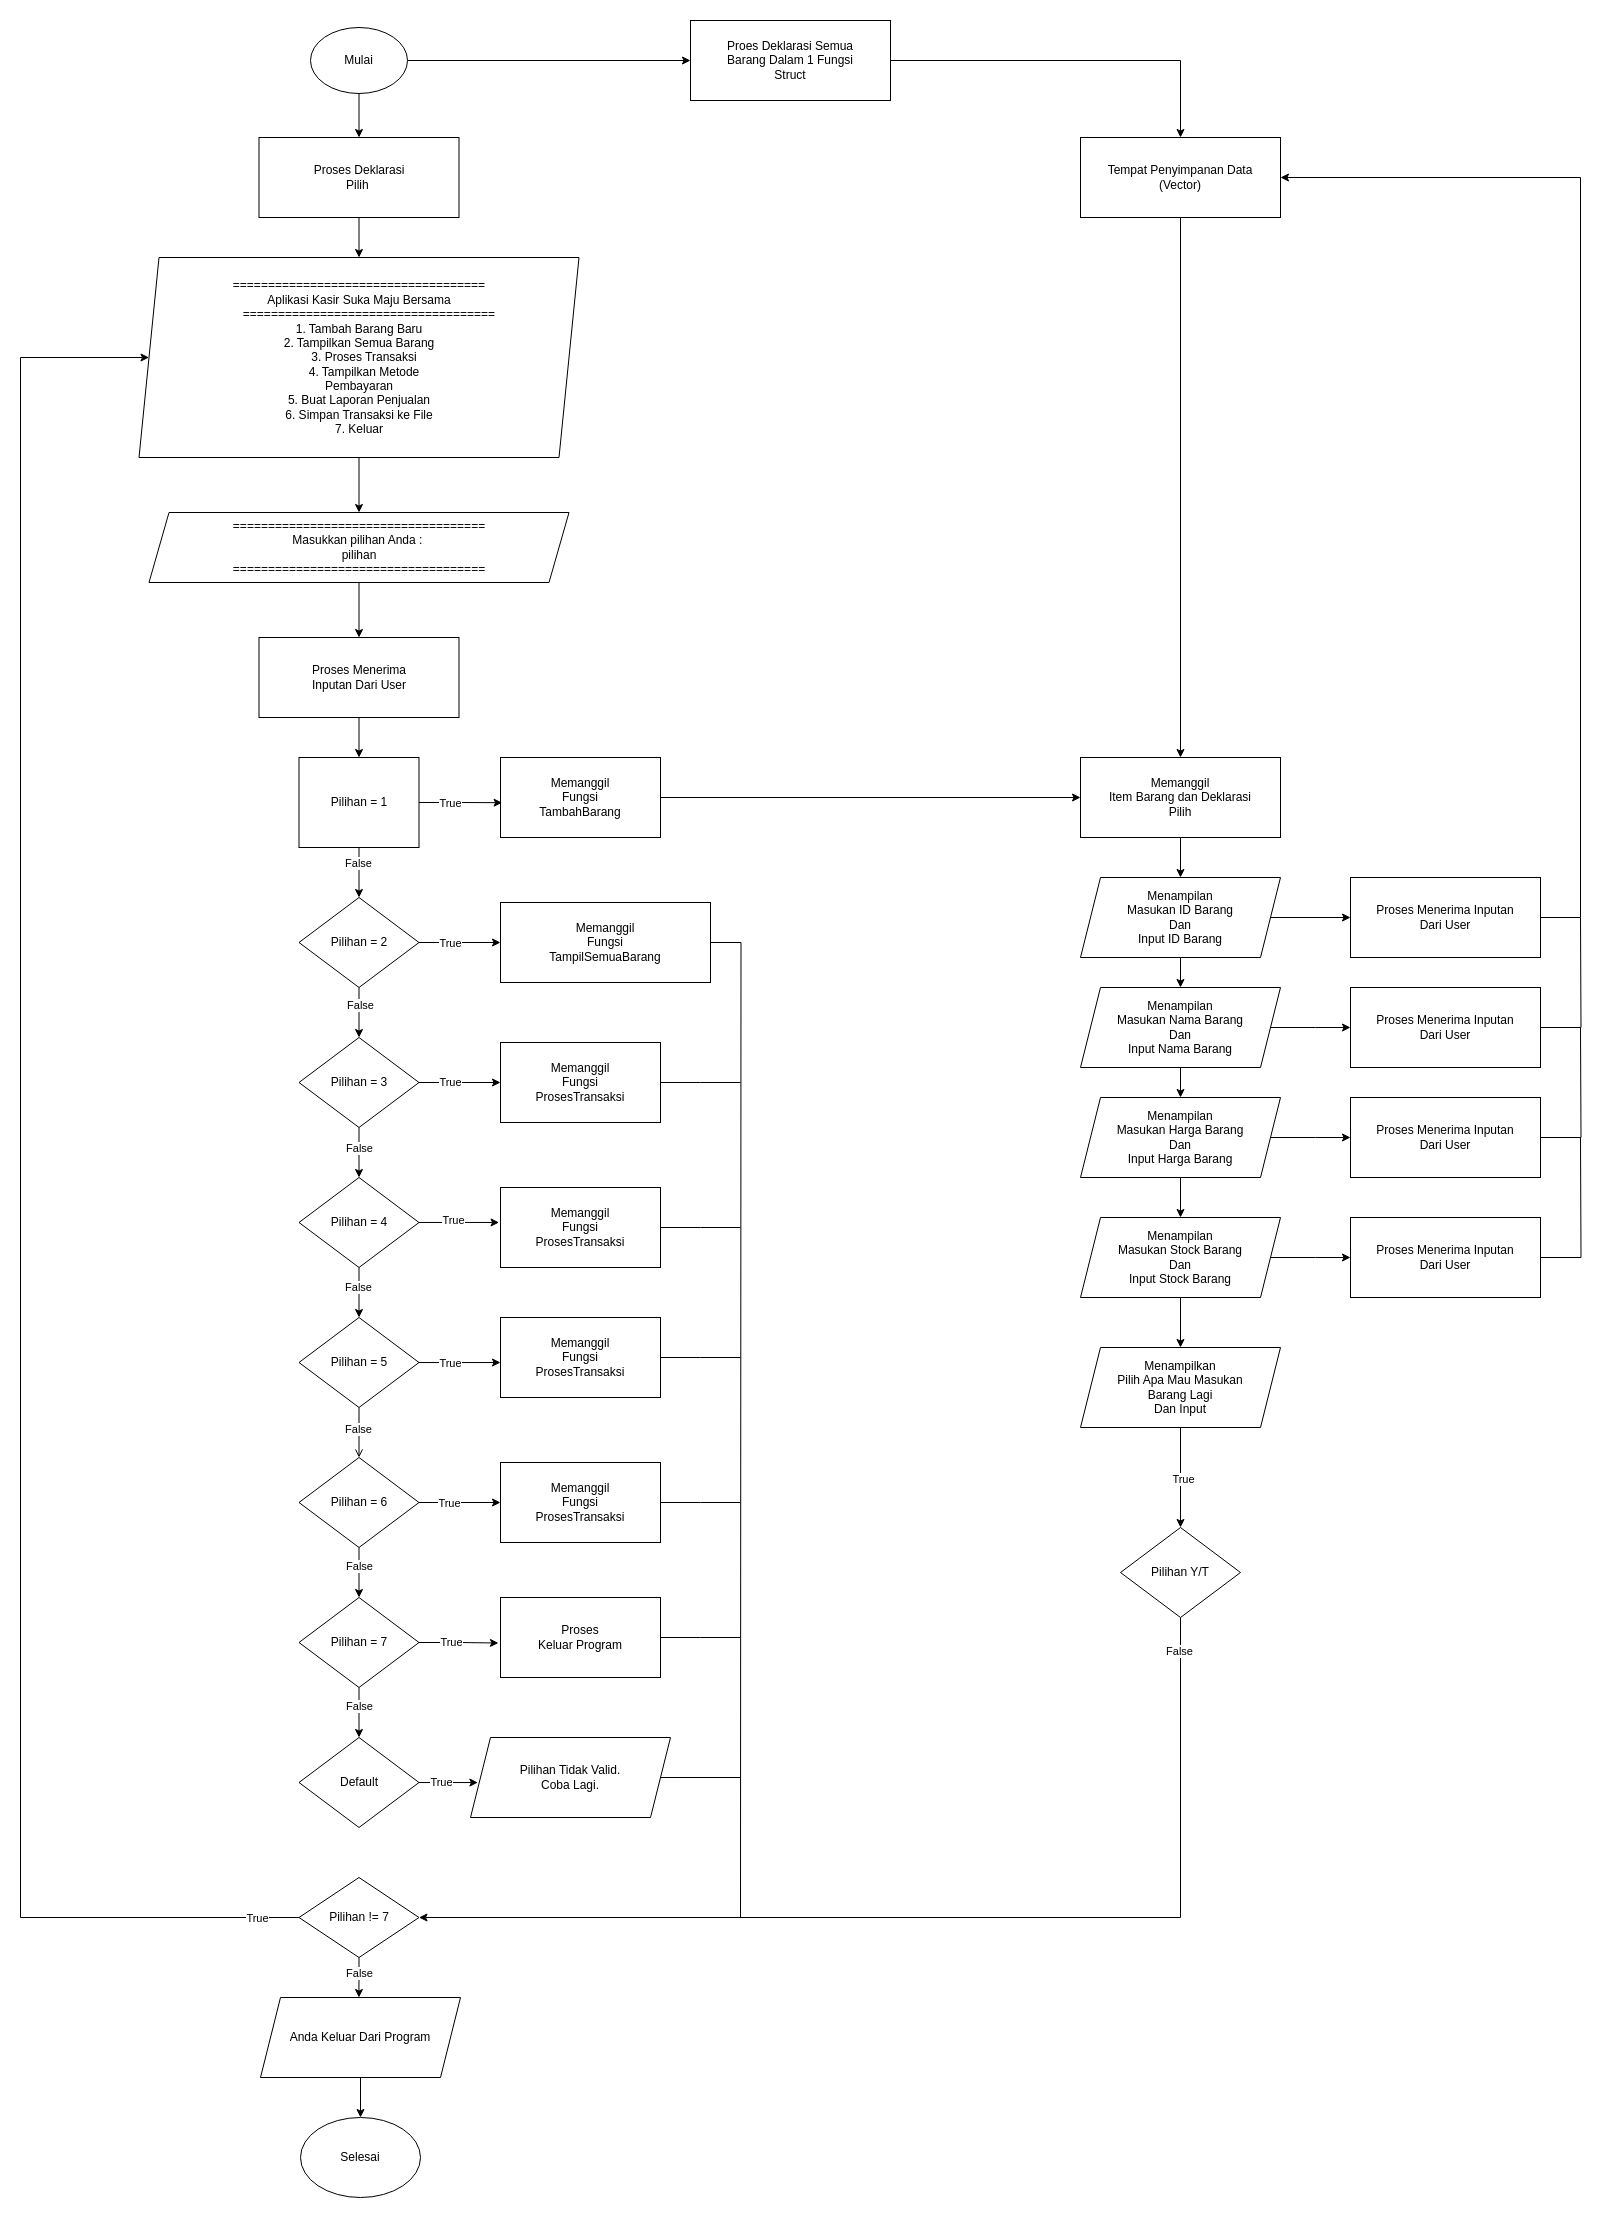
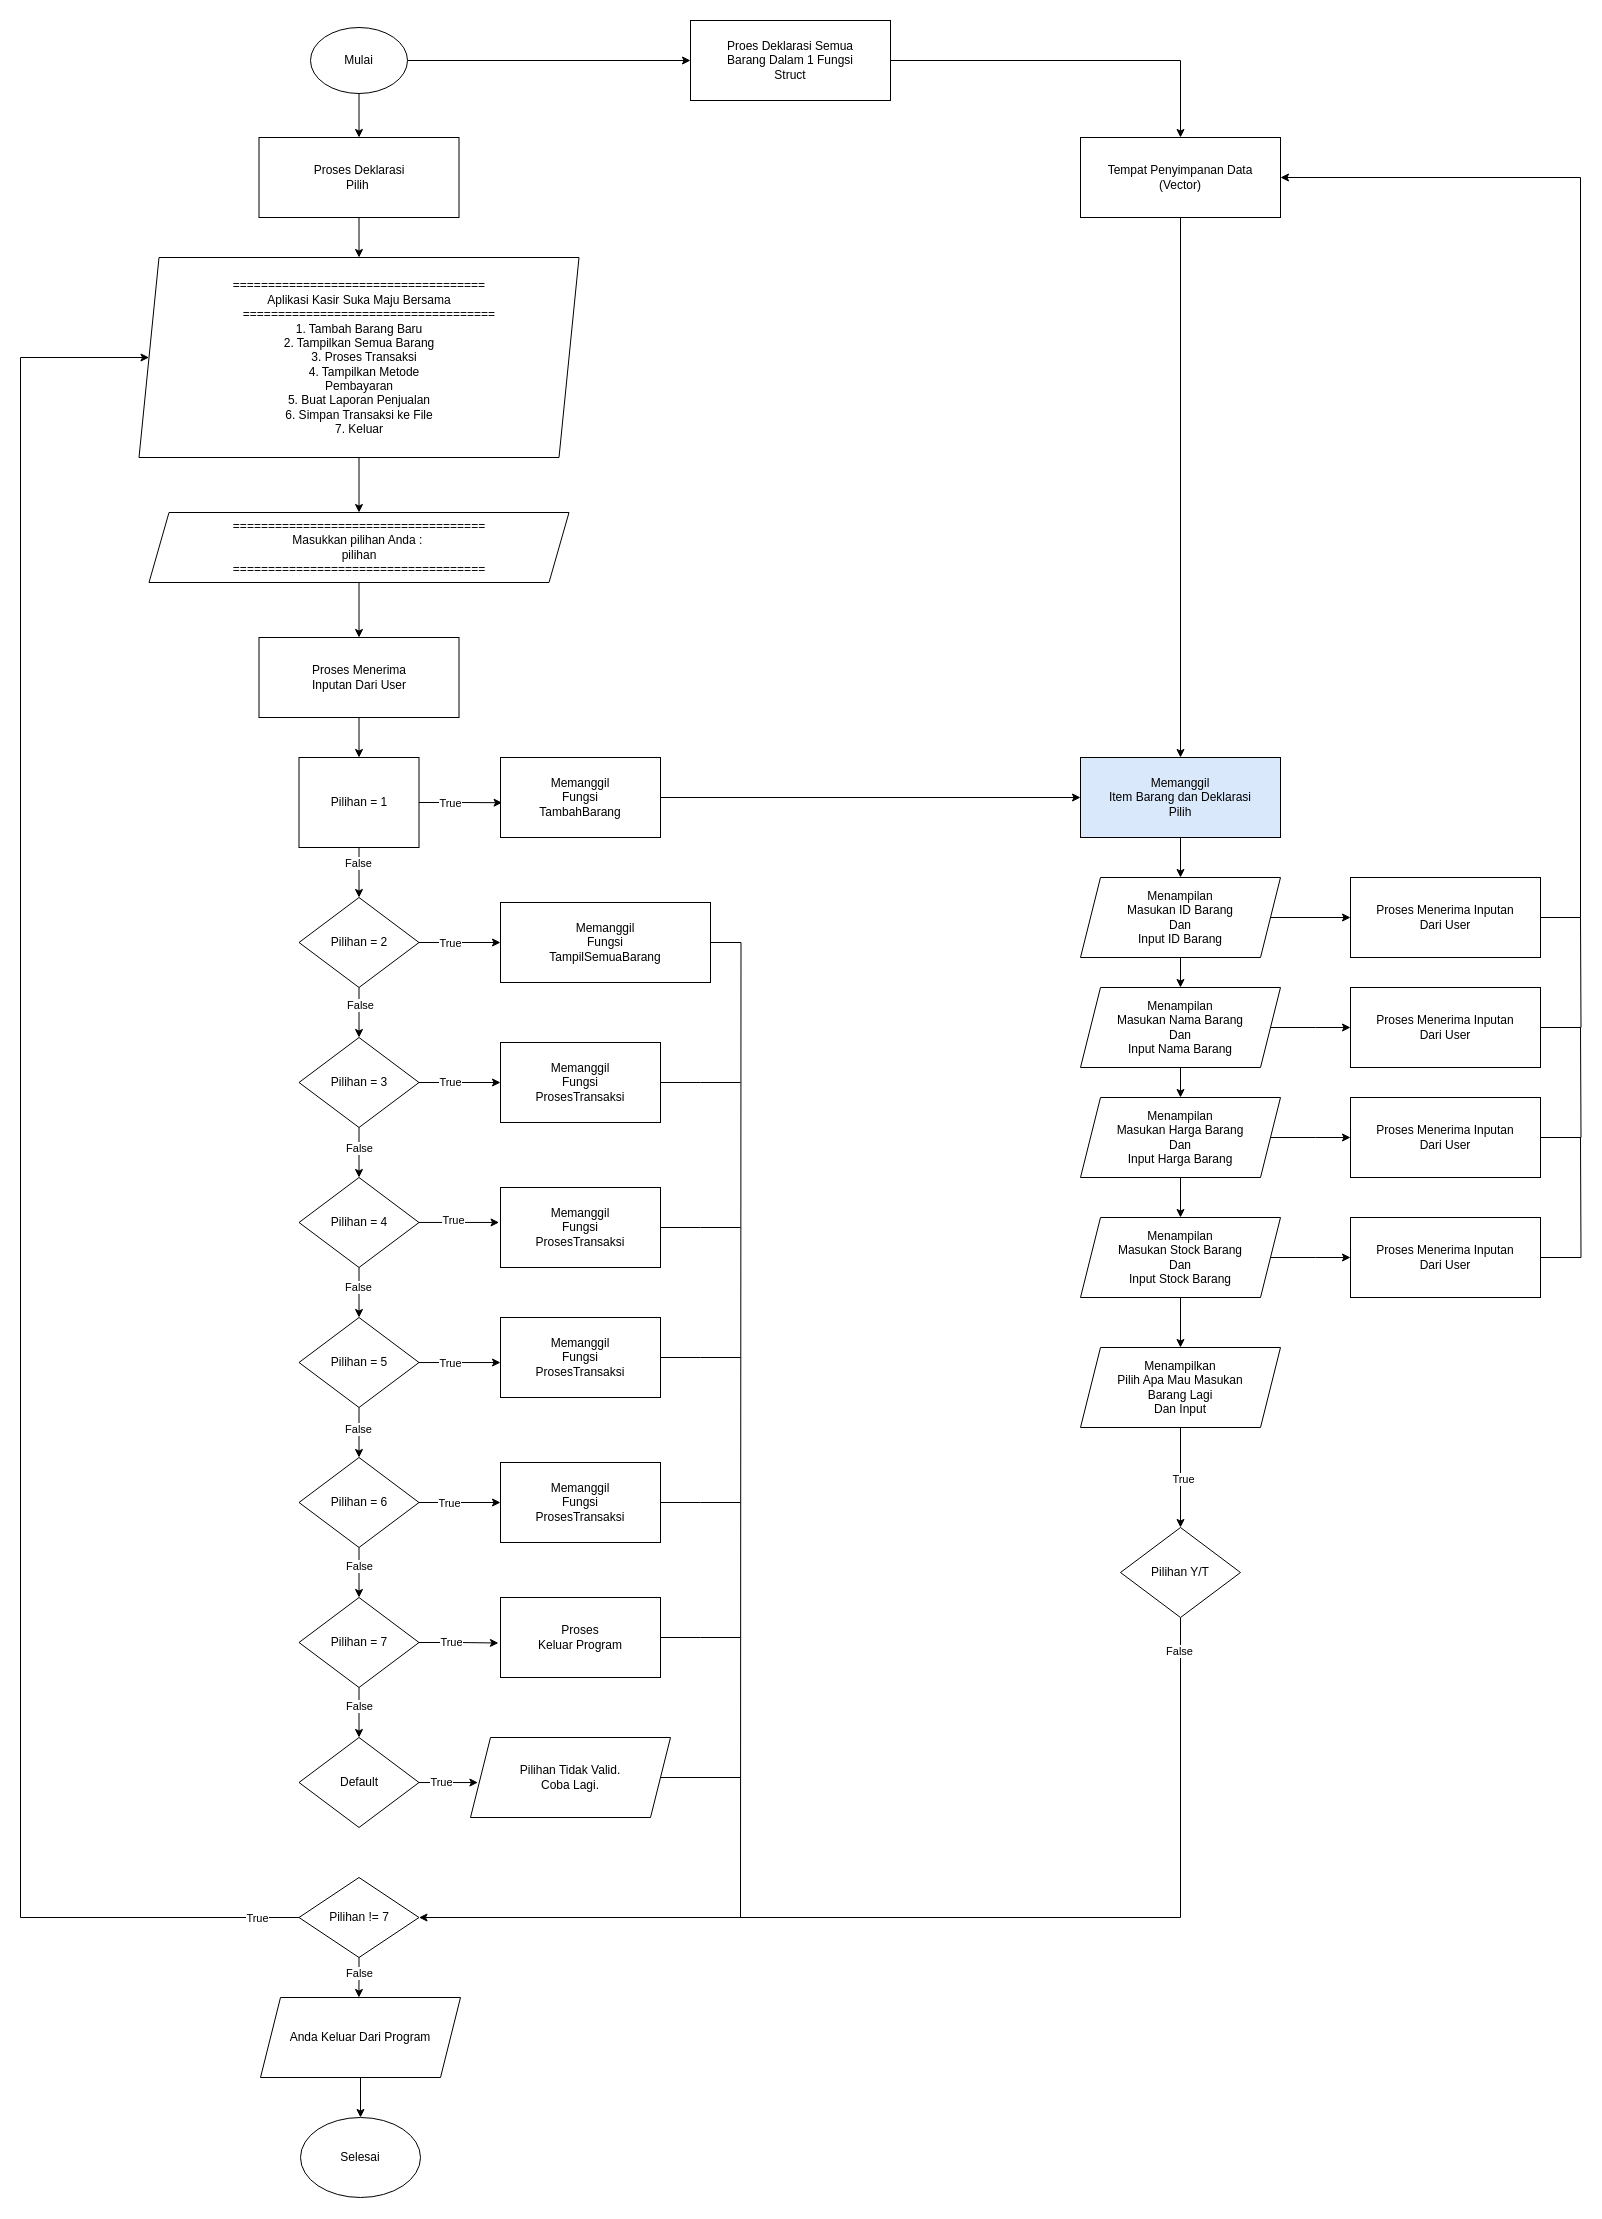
node "Memanggil Item Barang dan Deklarasi Pilih": fillcolor #ffffff -> #dae8fc
edge "Pilihan = 5" -> "Pilihan = 6": arrowhead open -> classic
